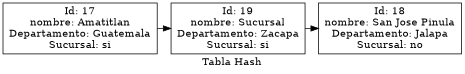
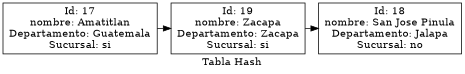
node "Id: 19 nombre: Sucursal Departamento: Zacapa Sucursal: si": label "Id: 19 nombre: Sucursal Departamento: Zacapa Sucursal: si" -> "Id: 19 nombre: Zacapa Departamento: Zacapa Sucursal: si"
